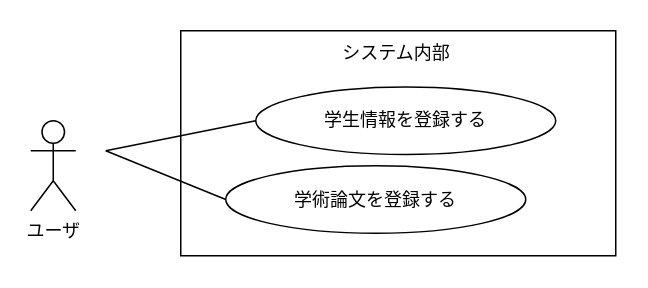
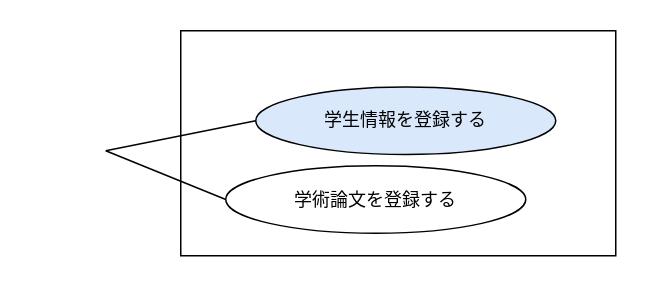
node "システム内部": removed
node "学生情報を登録する": fillcolor #ffffff -> #dae8fc
node "ユーザ": removed
